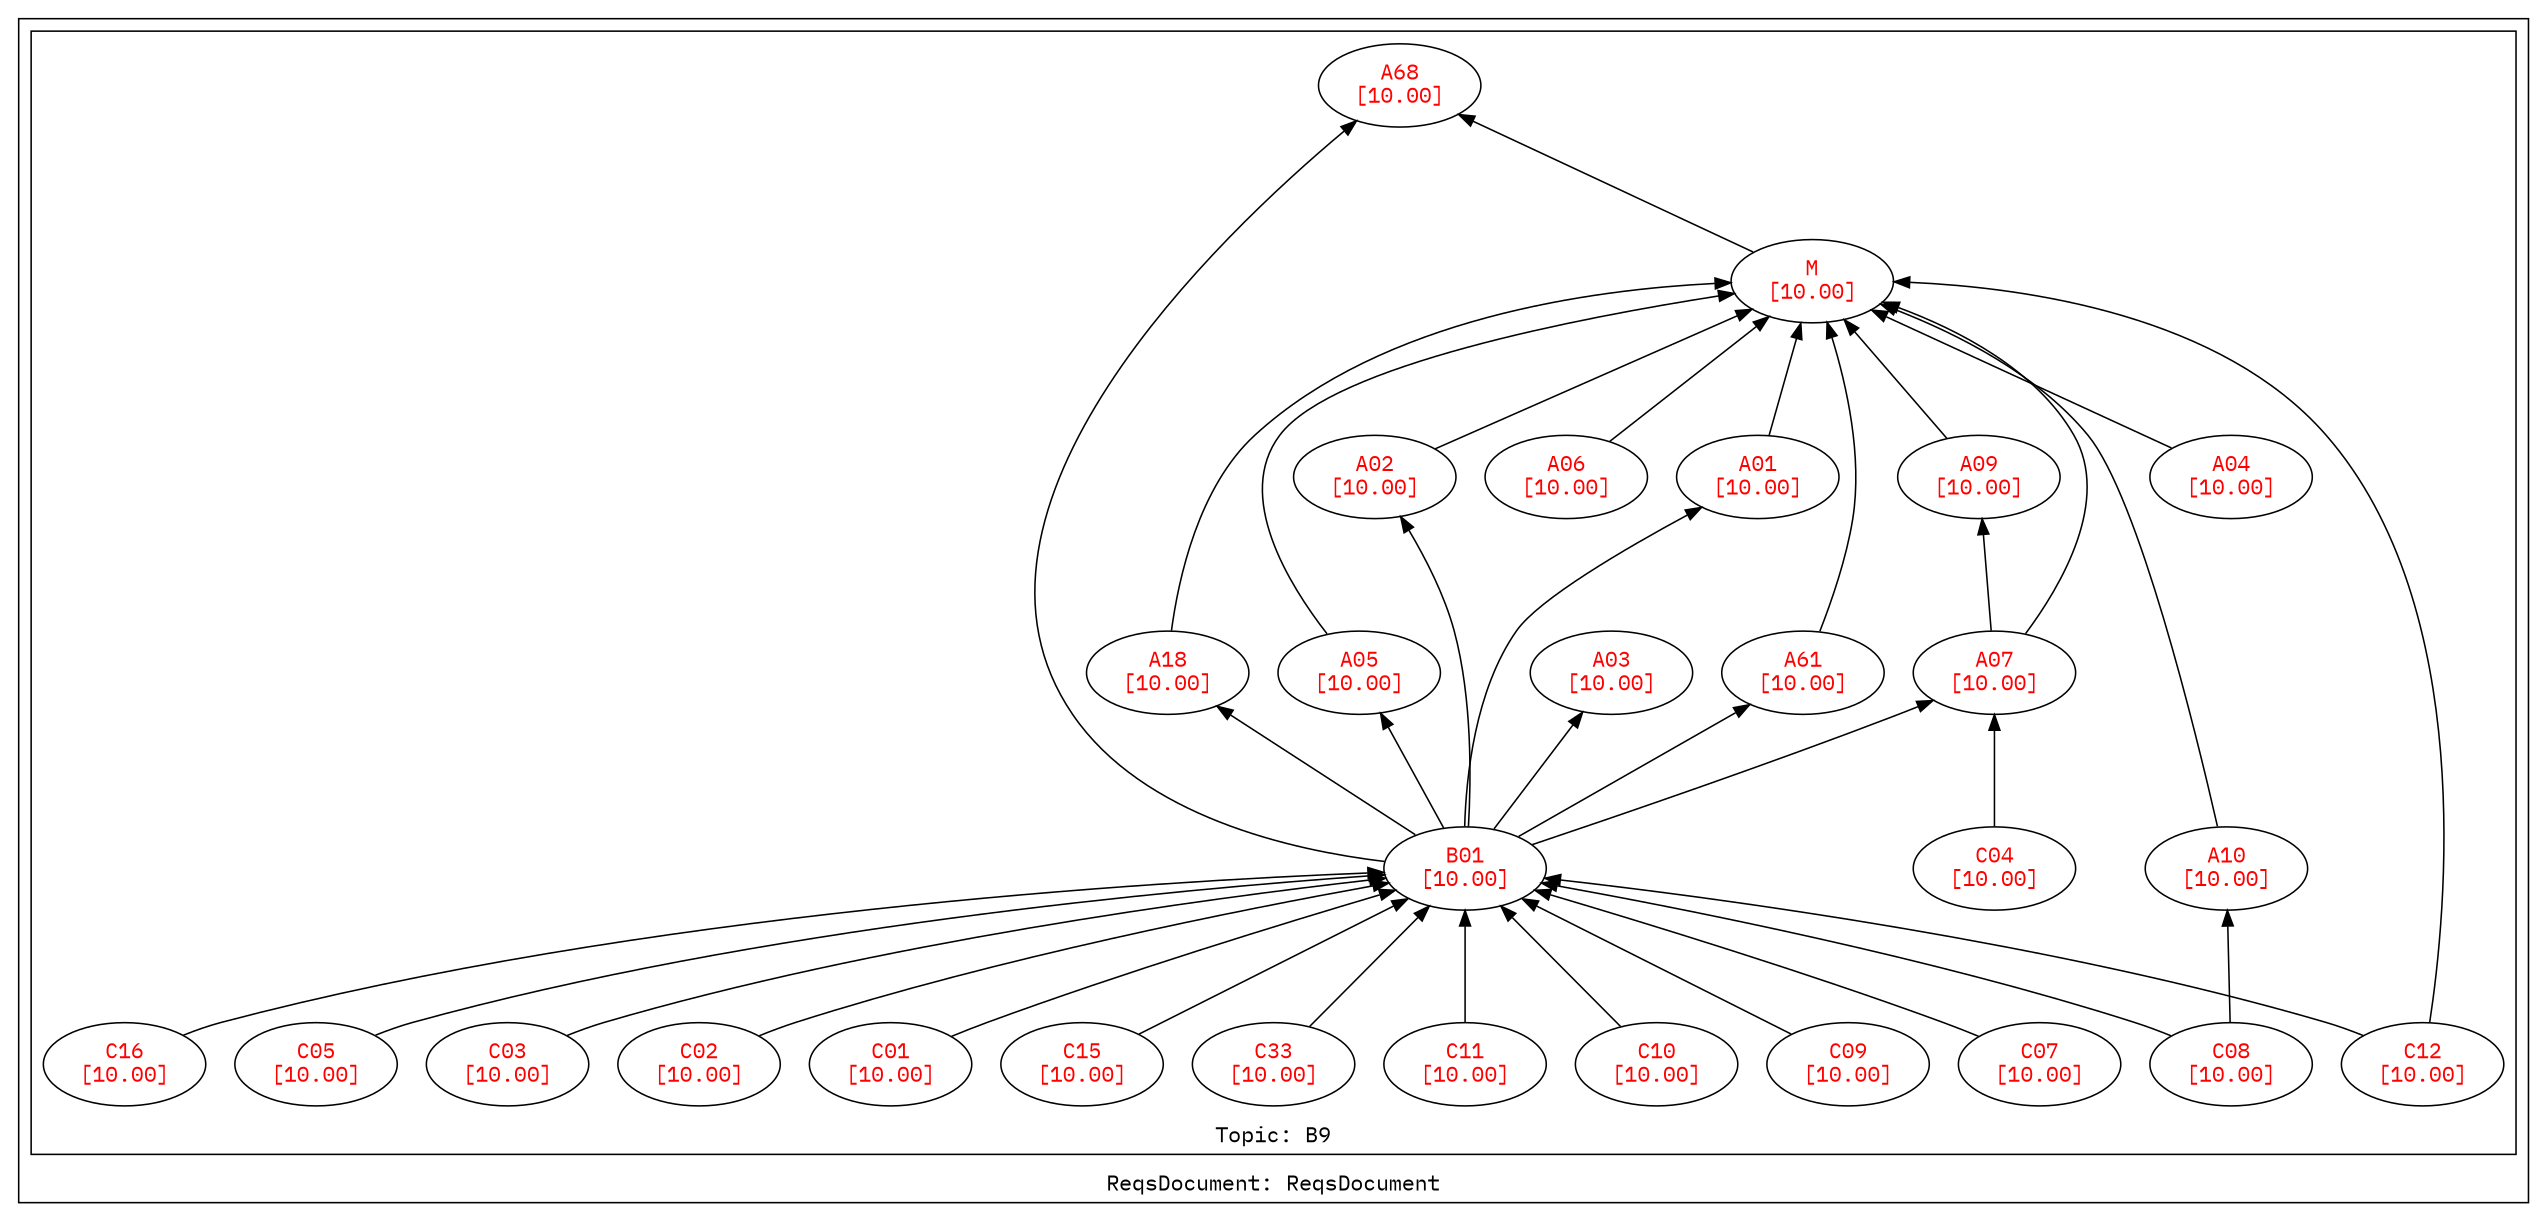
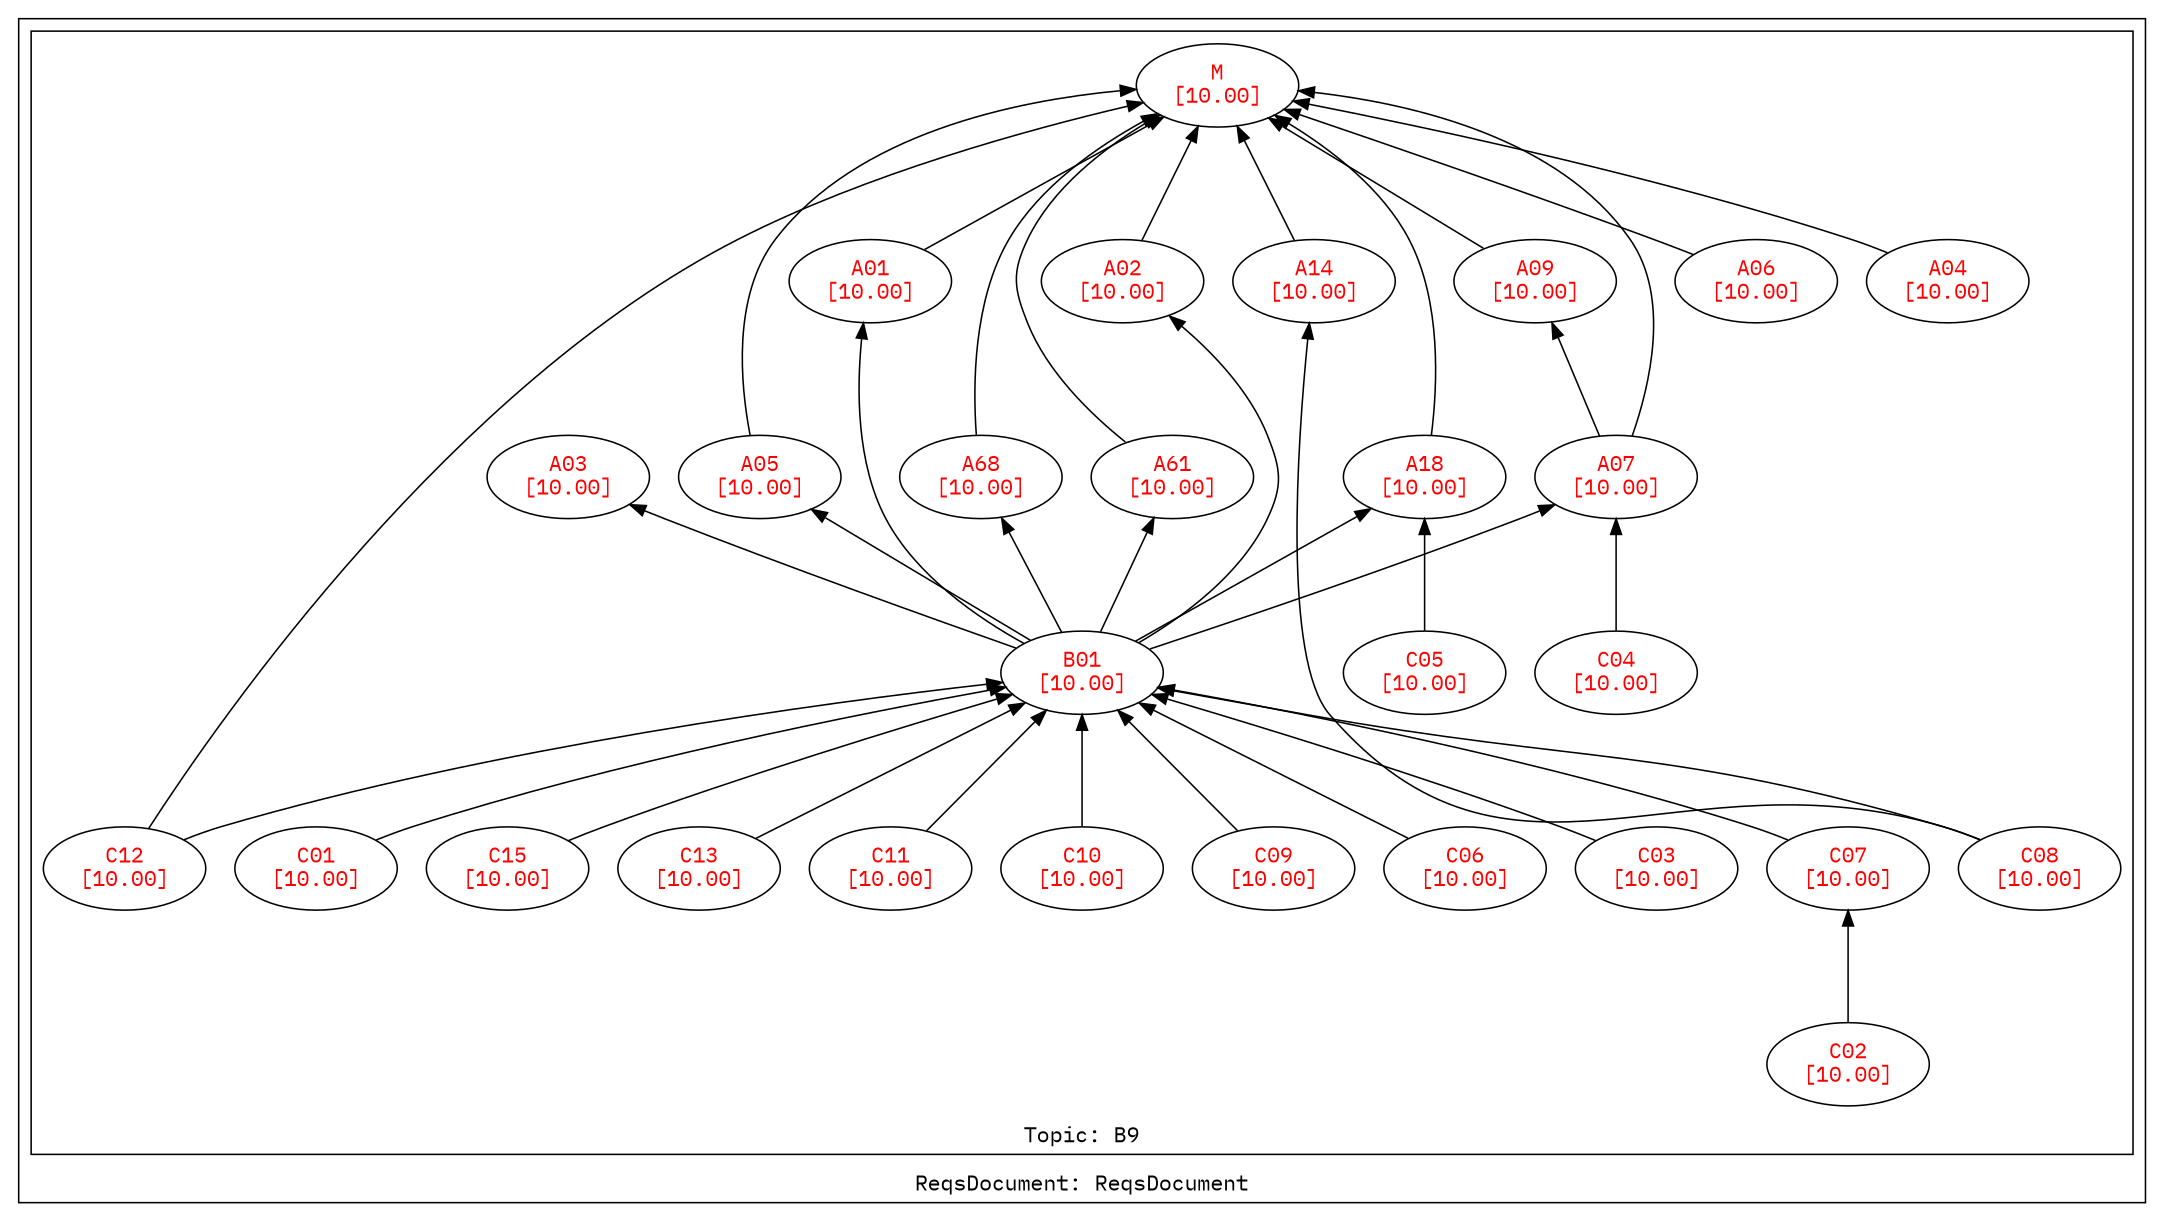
edge "M [10.00]" -> "A68 [10.00]": reversed
node "A10 [10.00]": label "A10 [10.00]" -> "A14 [10.00]"
edge "C05 [10.00]" -> "B01 [10.00]": now "C05 [10.00]" -> "A18 [10.00]"
edge "C02 [10.00]" -> "B01 [10.00]": now "C02 [10.00]" -> "C07 [10.00]"
node "C16 [10.00]": label "C16 [10.00]" -> "C06 [10.00]"
node "C33 [10.00]": label "C33 [10.00]" -> "C13 [10.00]"
